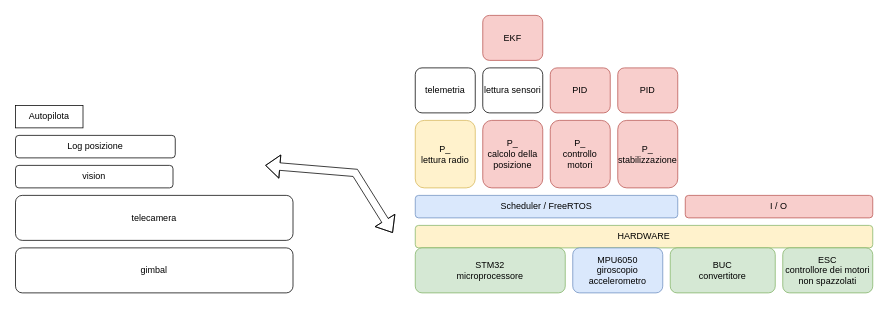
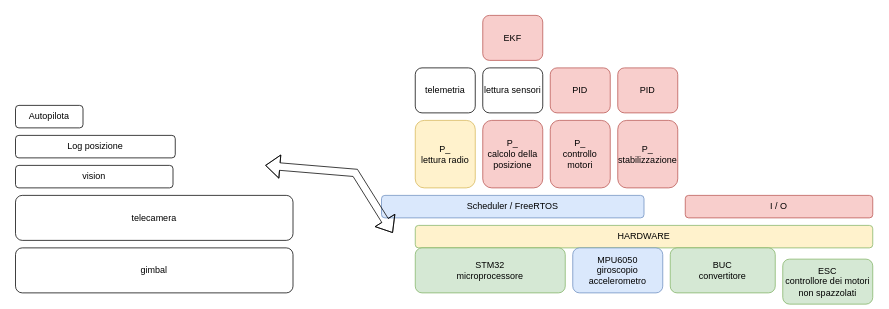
node "Autopilota": shape rectangle -> rounded rectangle
node "Scheduler / FreeRTOS": moved (546, 207) -> (513, 207)
node "ESC controllore dei motori non spazzolati": moved (828, 270) -> (828, 282)
